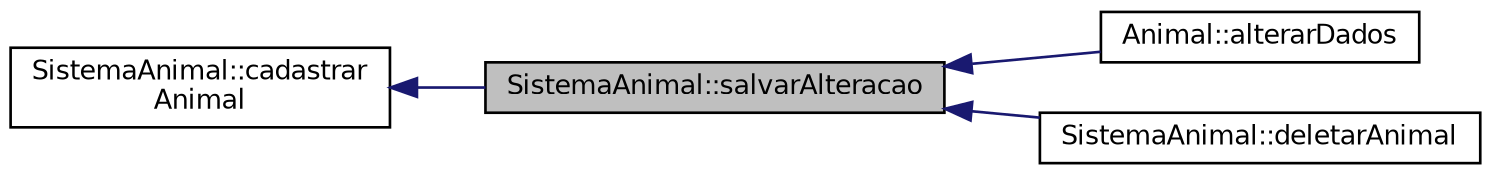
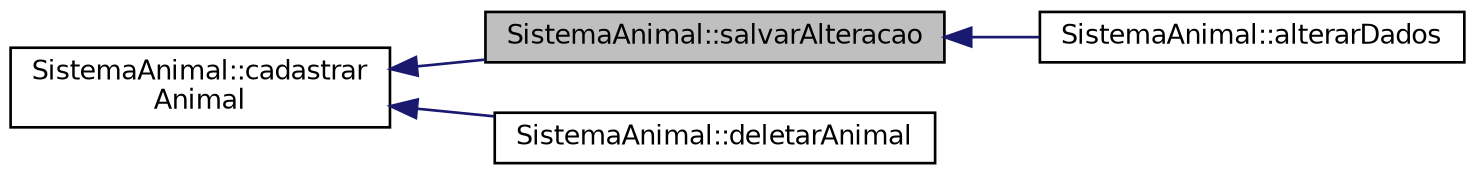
node "Animal::alterarDados": label "Animal::alterarDados" -> "SistemaAnimal::alterarDados"
edge "SistemaAnimal::deletarAnimal" -> "SistemaAnimal::salvarAlteracao": now "SistemaAnimal::deletarAnimal" -> "SistemaAnimal::cadastrar Animal"
